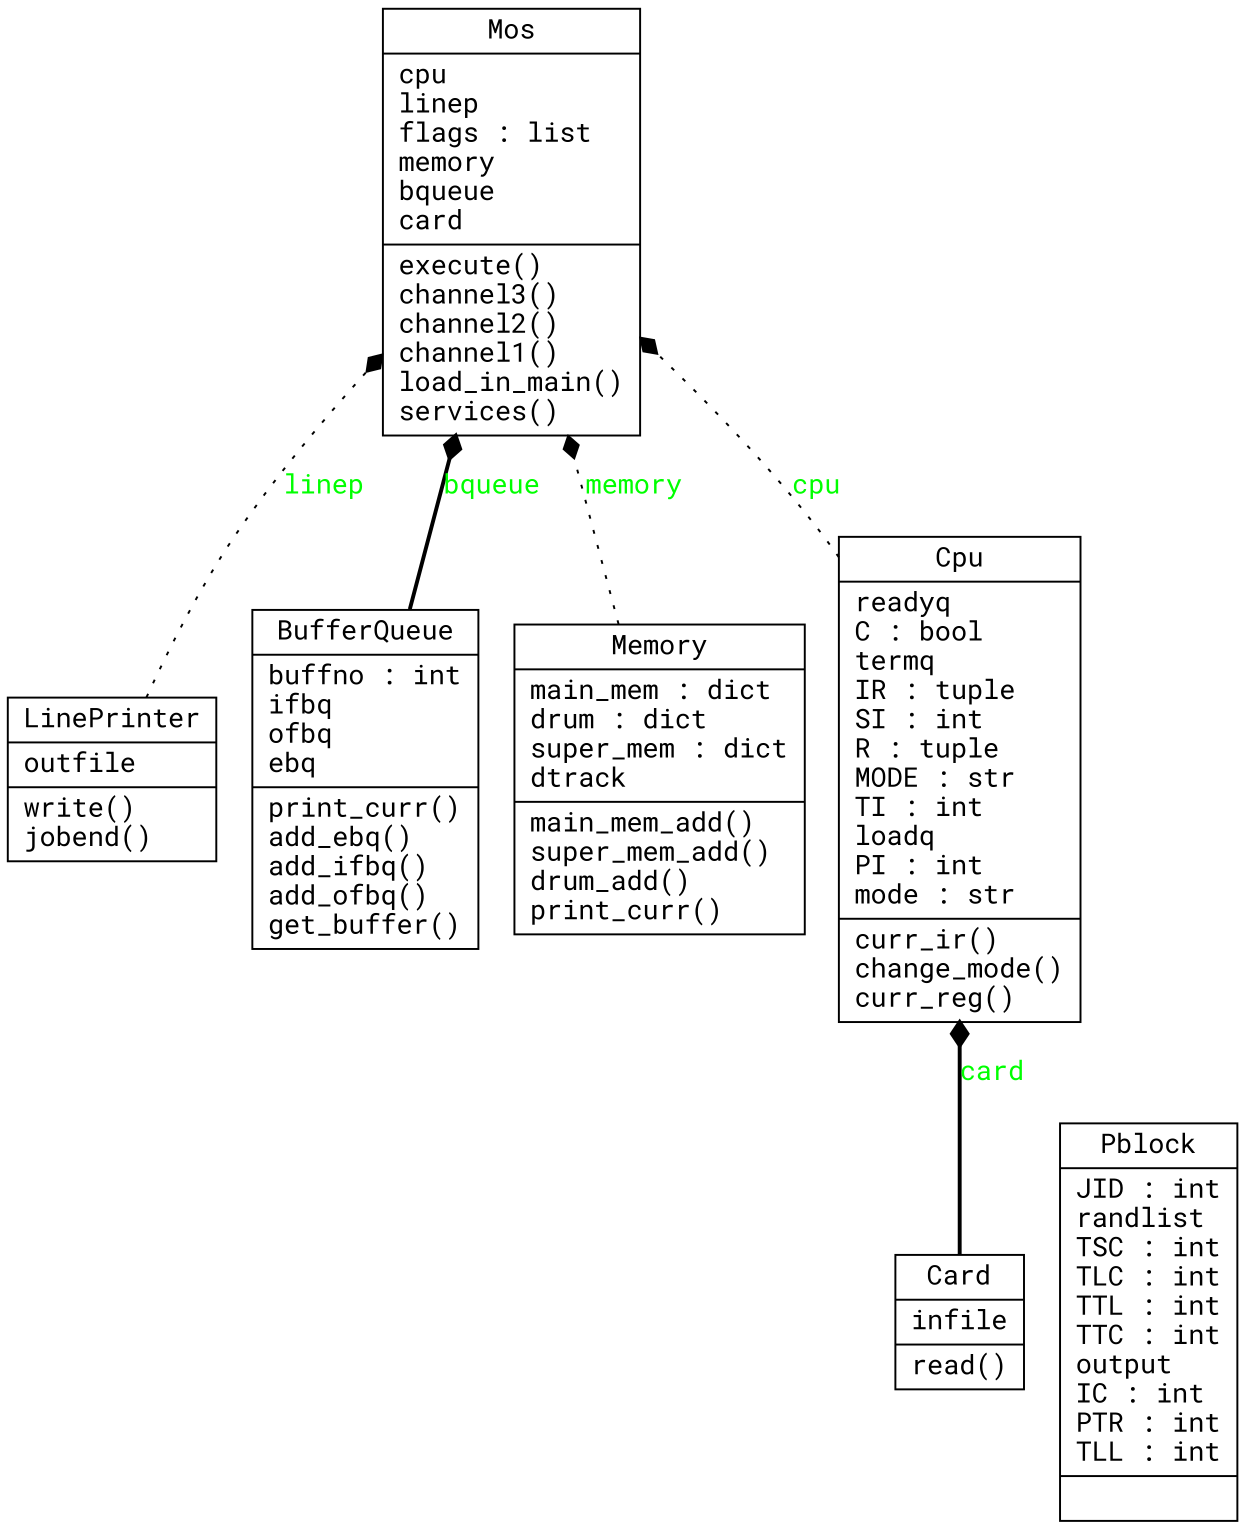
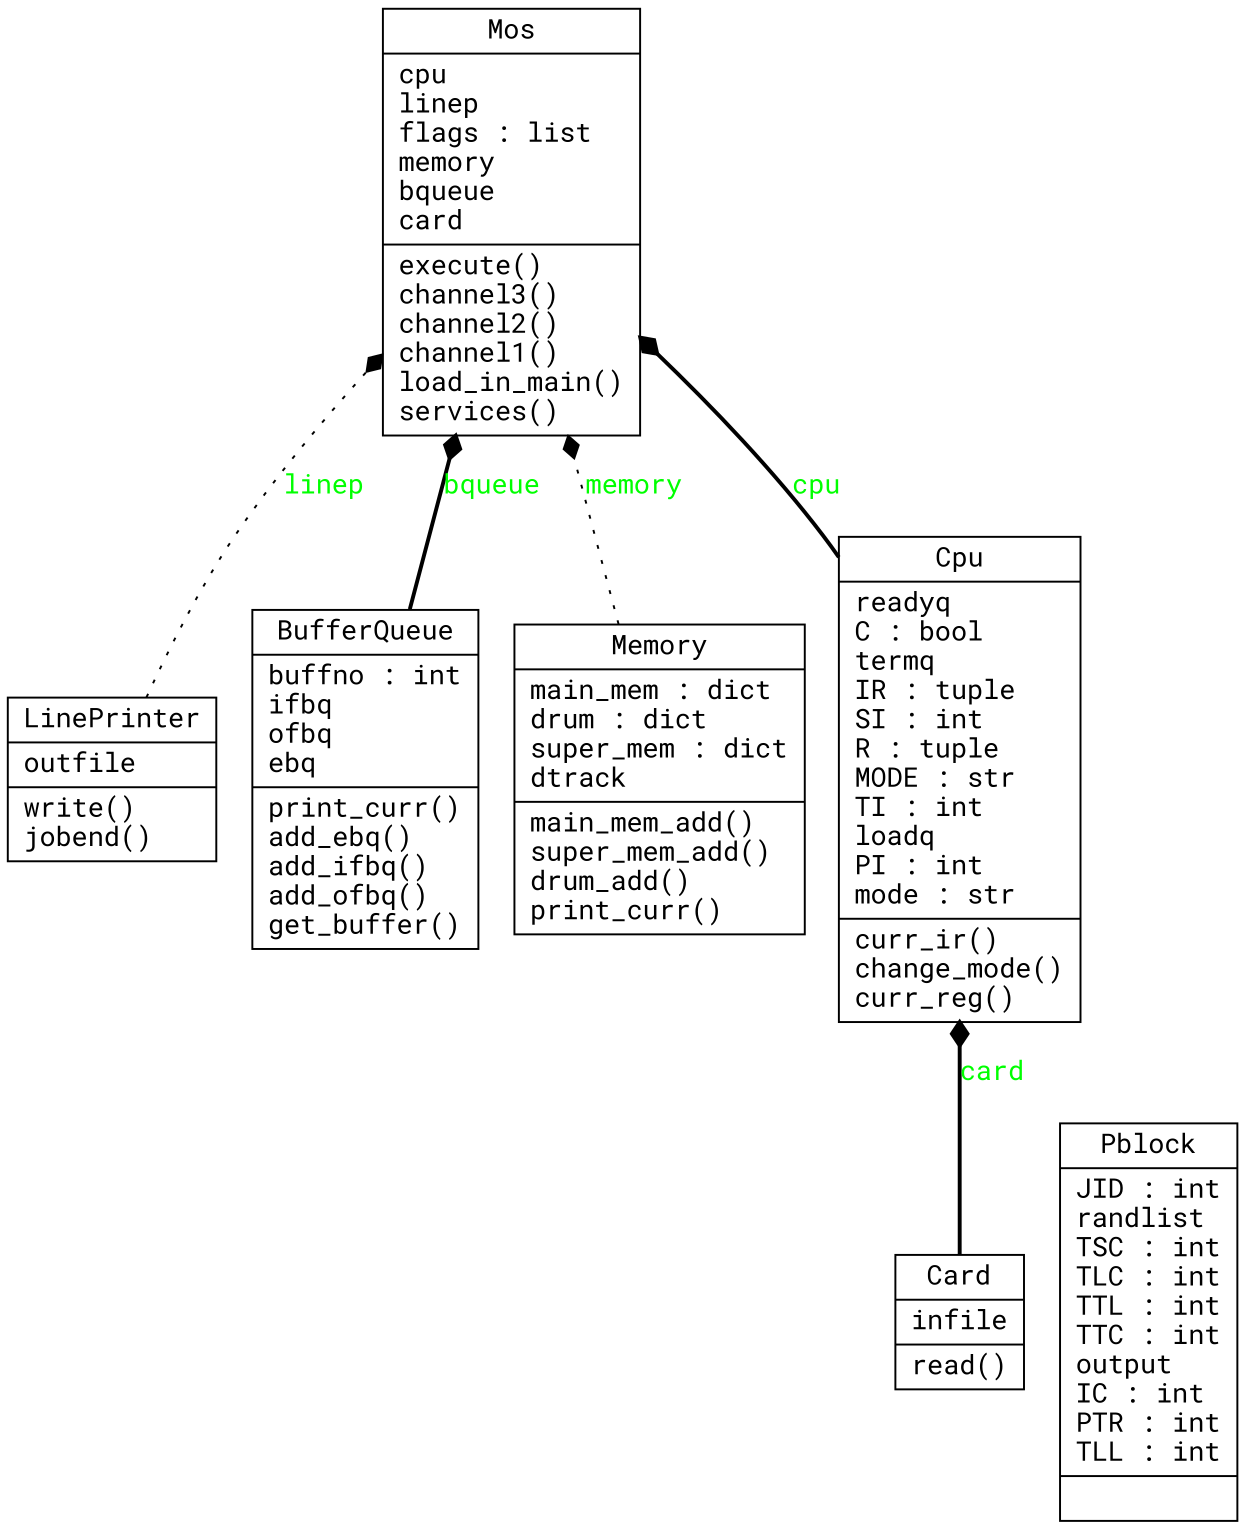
edge "Cpu" -> "Mos": style dotted -> bold
